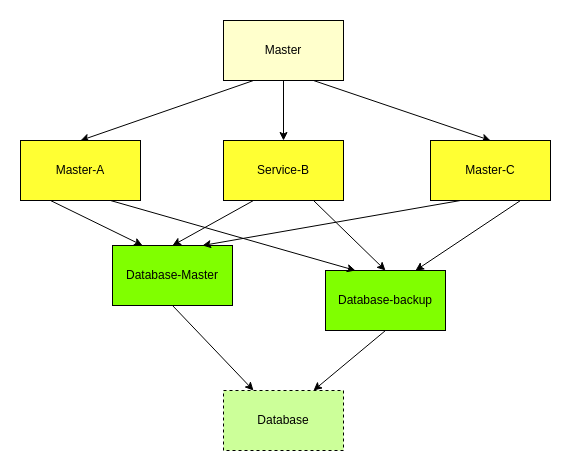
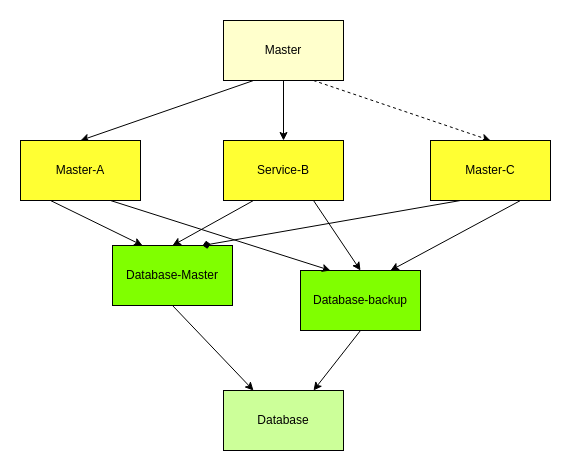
edge "Master" -> "Master-C": style solid -> dashed
edge "Master-C" -> "Database-Master": arrowhead classic -> diamond
node "Database-backup": moved (386, 301) -> (361, 301)
node "Database": style dashed -> solid
